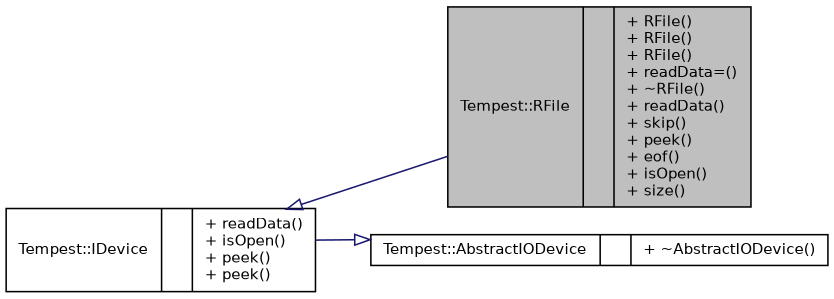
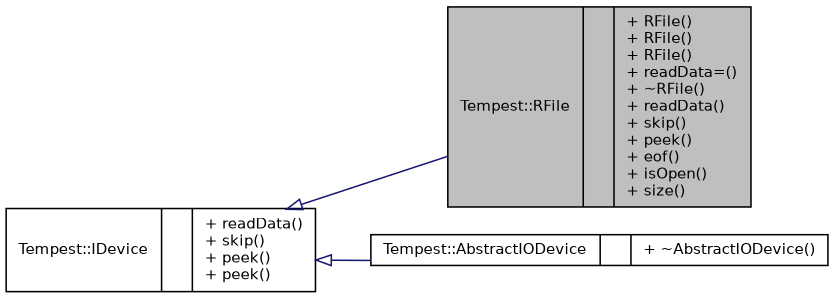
edge "Tempest::IDevice" -> "Tempest::AbstractIODevice": reversed
node "Tempest::IDevice": text "+ isOpen()" -> "+ skip()"
